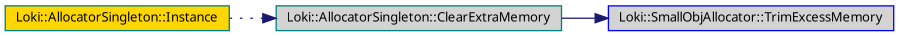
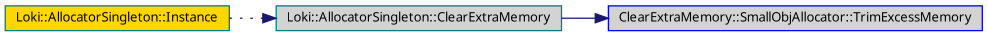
node "Loki::SmallObjAllocator::TrimExcessMemory": label "Loki::SmallObjAllocator::TrimExcessMemory" -> "ClearExtraMemory::SmallObjAllocator::TrimExcessMemory"
